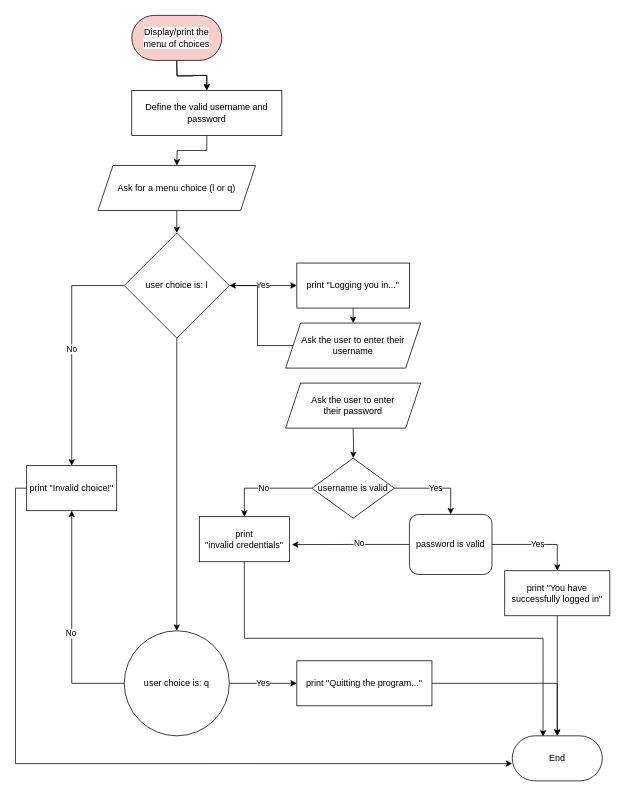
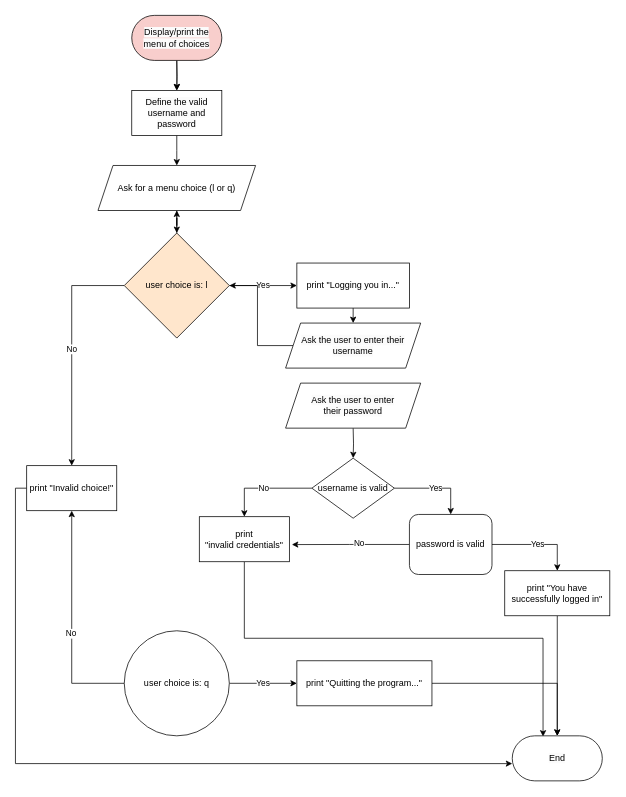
node "Define the valid username and password": size 150x45 -> 90x45
node "user choice is: l": fillcolor #ffffff -> #ffe6cc
edge "user choice is: l" -> "user choice is: q": now "user choice is: l" -> "Ask for a menu choice (l or q)"
